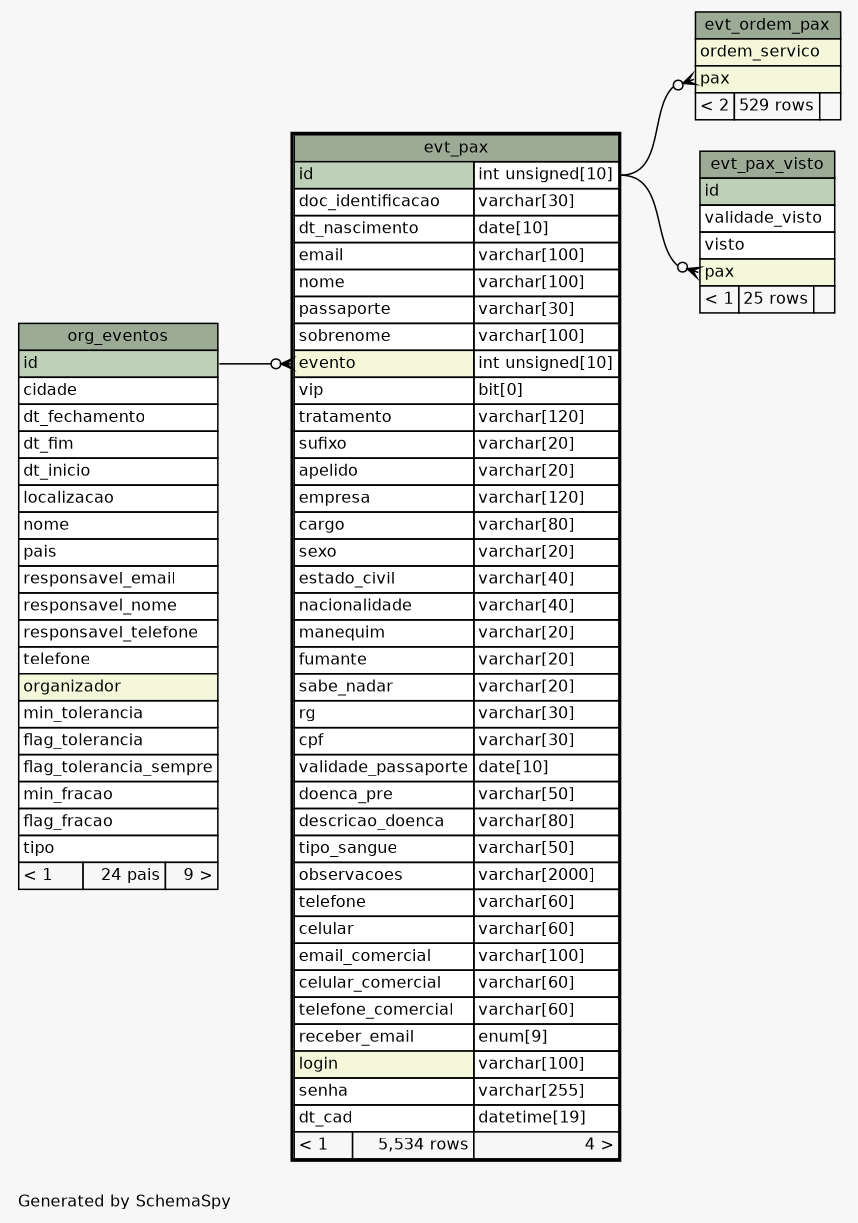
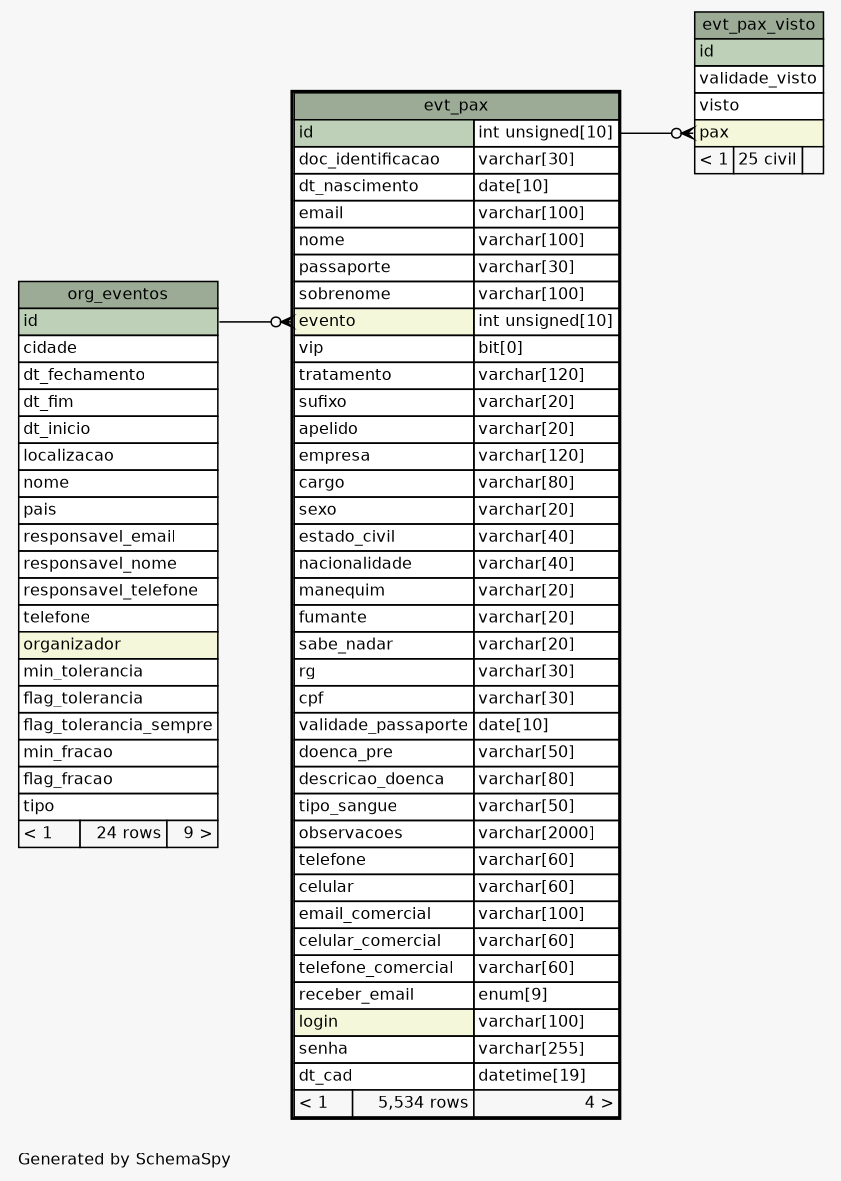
node "evt_ordem_pax": removed
node "evt_pax_visto": text "25 rows" -> "25 civil"
node "org_eventos": text "24 pais" -> "24 rows"
